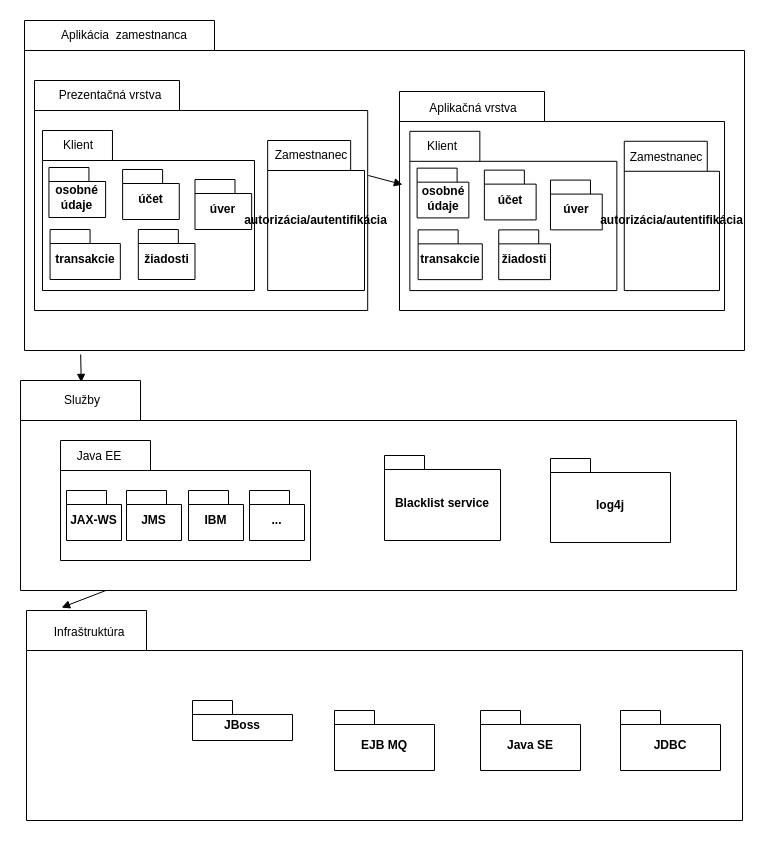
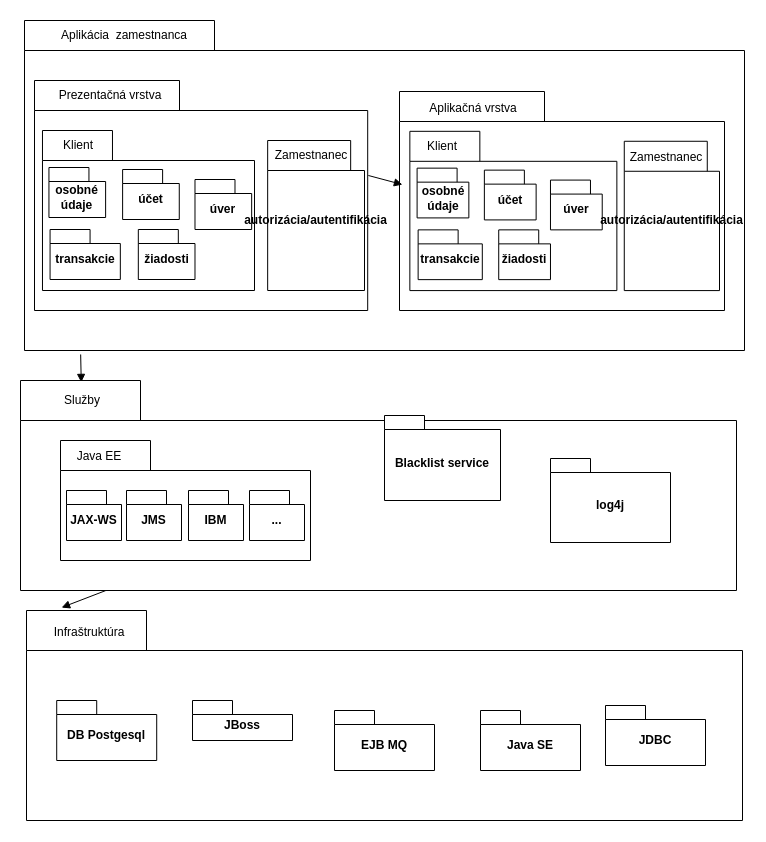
node "Blacklist service": moved (443, 498) -> (443, 458)
node "DB Postgesql": added
node "JDBC": moved (671, 741) -> (656, 736)
